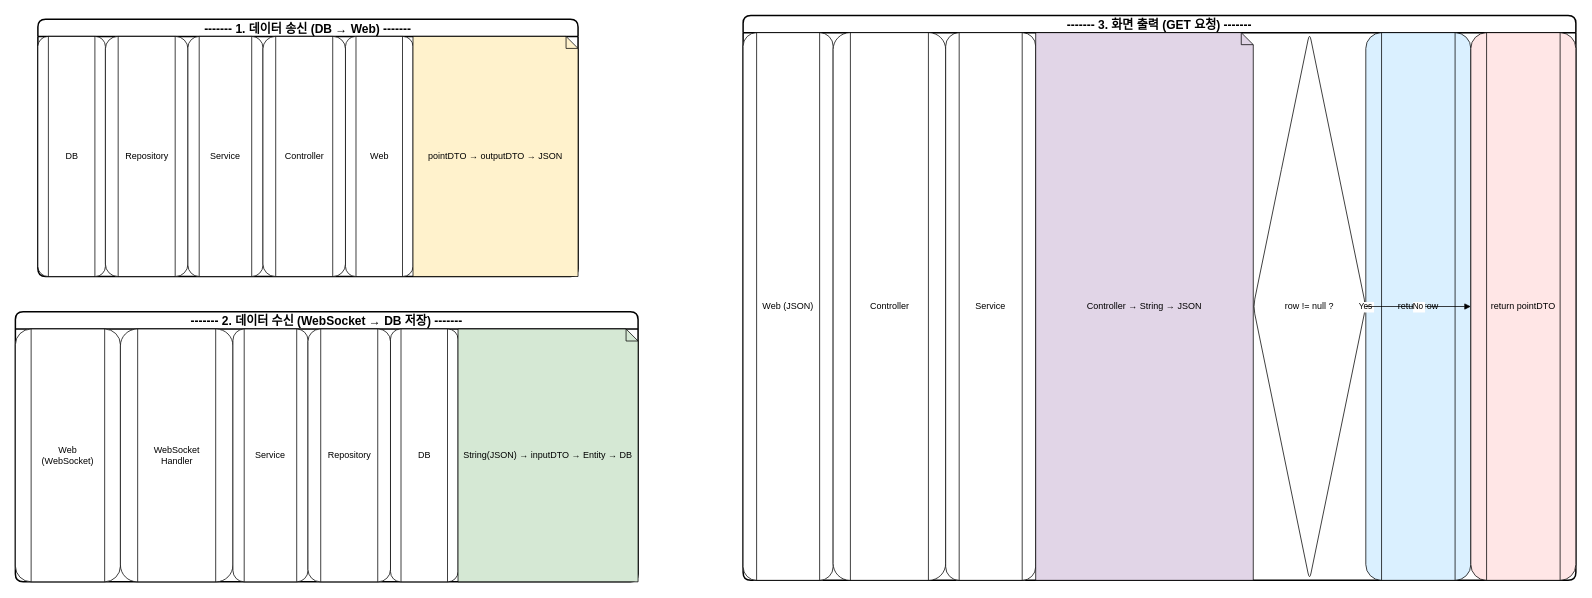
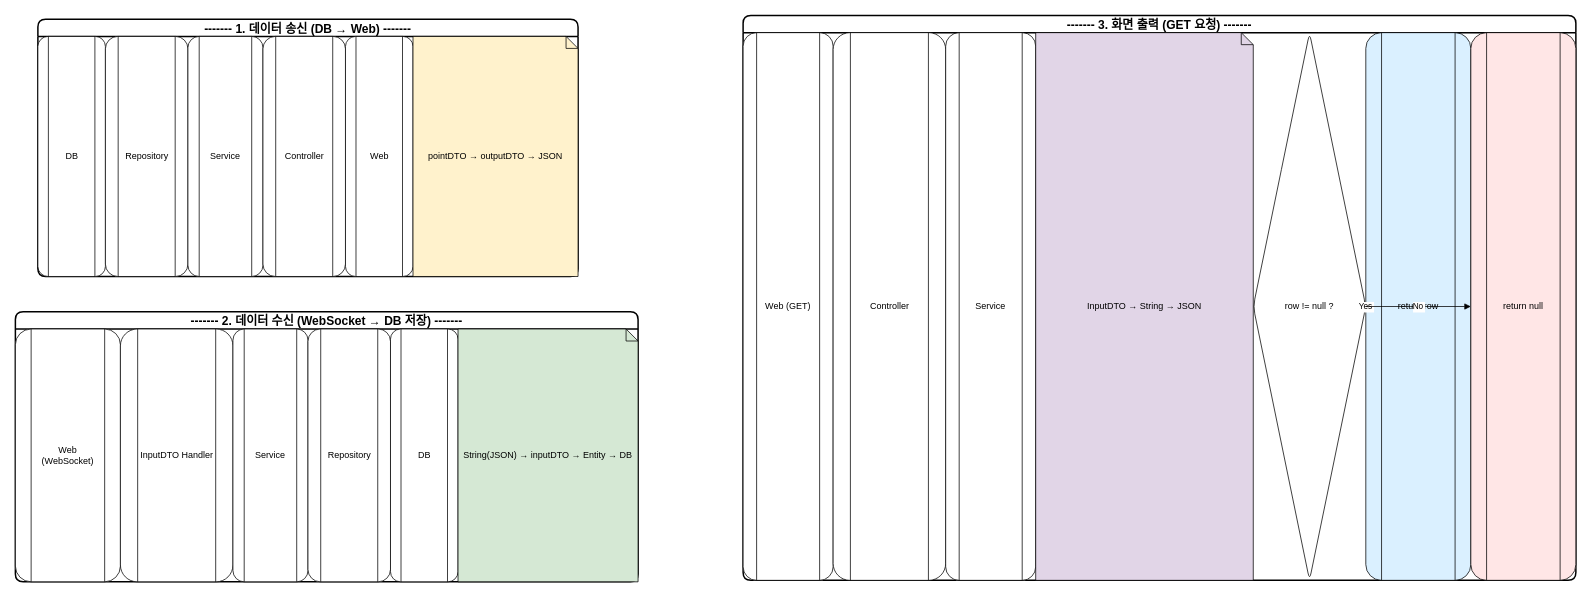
node "Web (JSON)": label "Web (JSON)" -> "Web (GET)"
node "Controller → String → JSON": label "Controller → String → JSON" -> "InputDTO → String → JSON"
node "return pointDTO": label "return pointDTO" -> "return null"
node "WebSocket Handler": label "WebSocket Handler" -> "InputDTO Handler"
